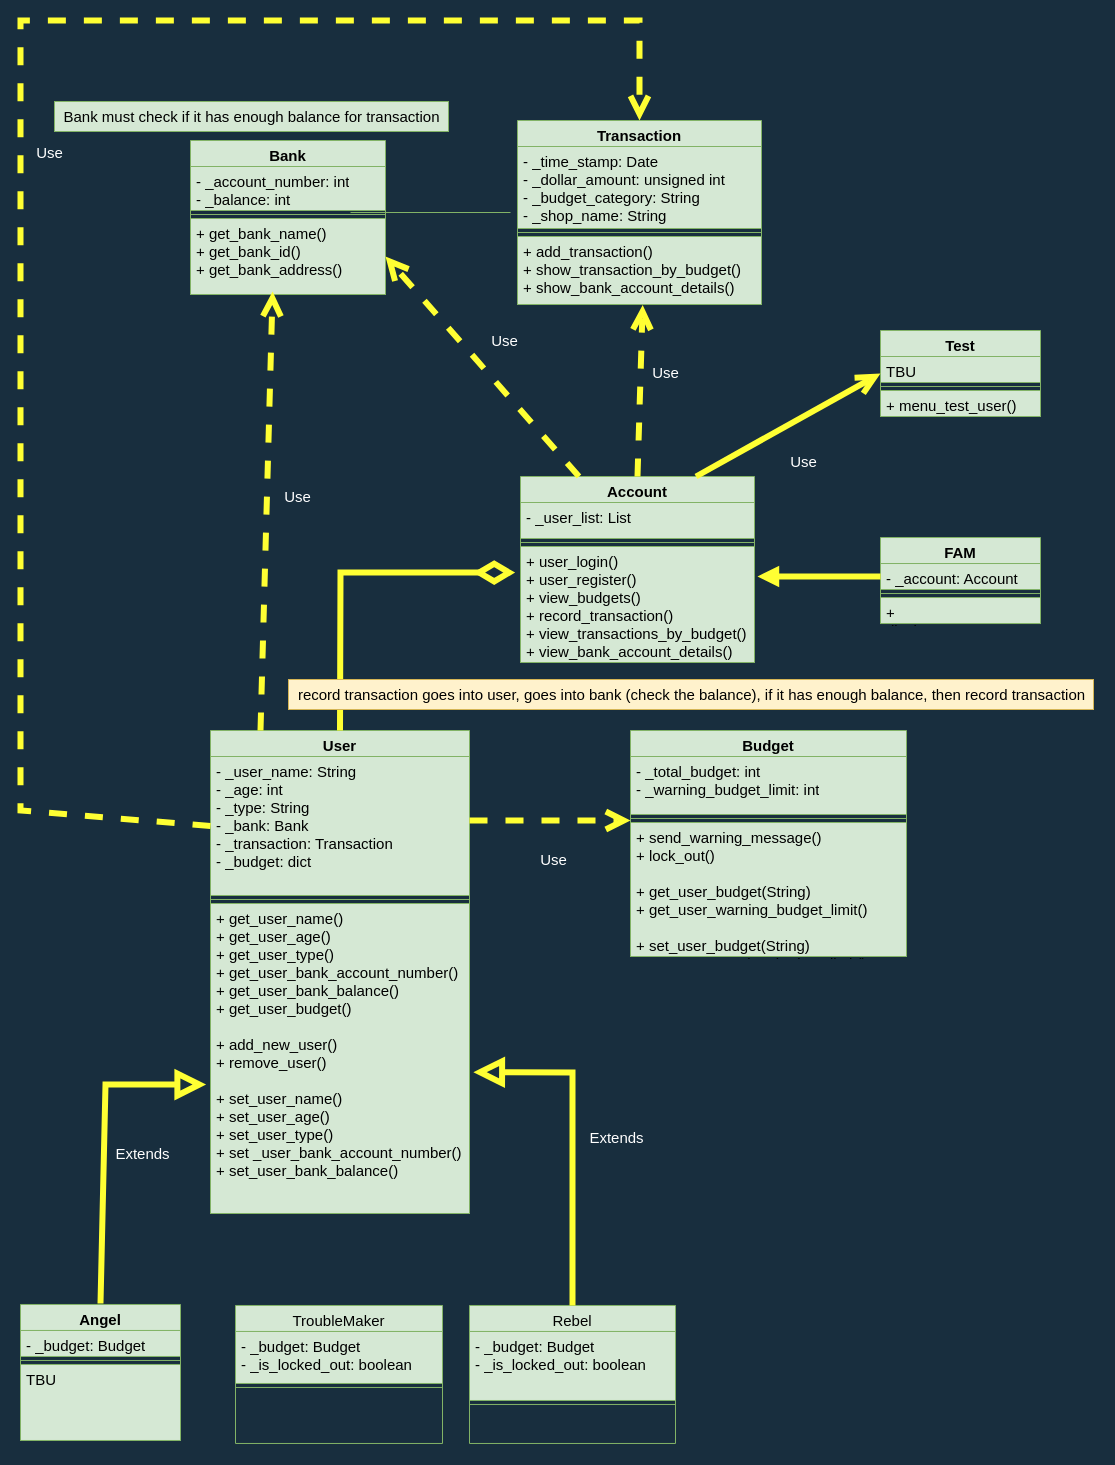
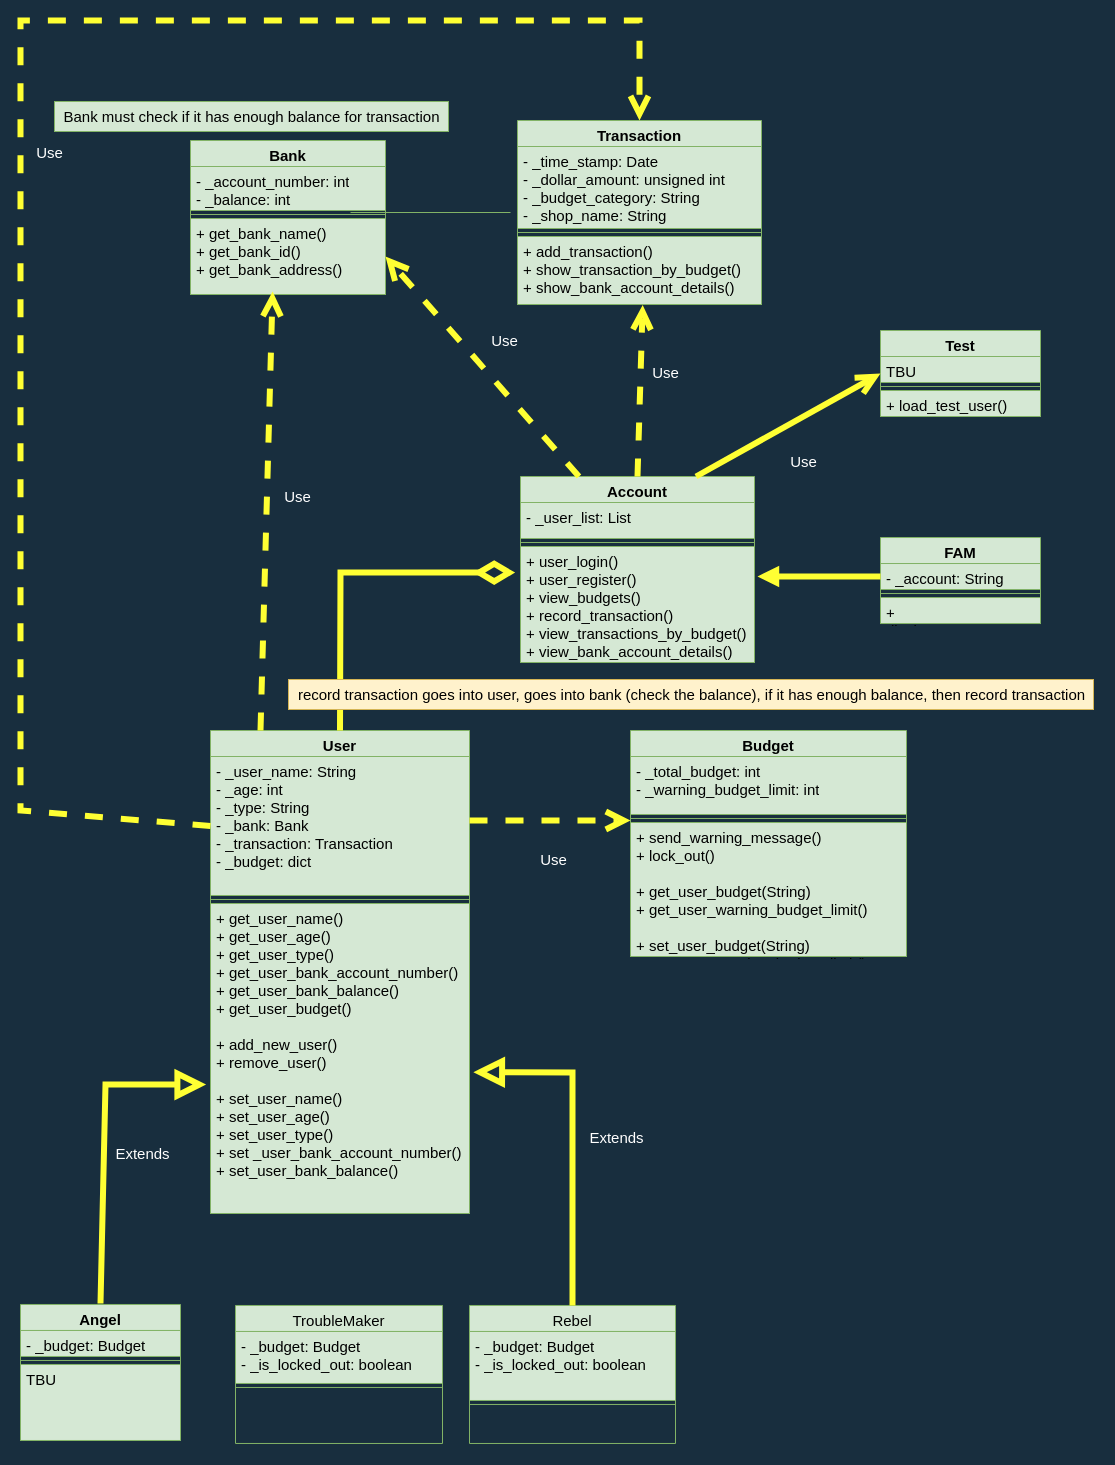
node "+ menu_test_user()": label "+ menu_test_user()" -> "+ load_test_user()"
node "- _account: Account": label "- _account: Account" -> "- _account: String"
